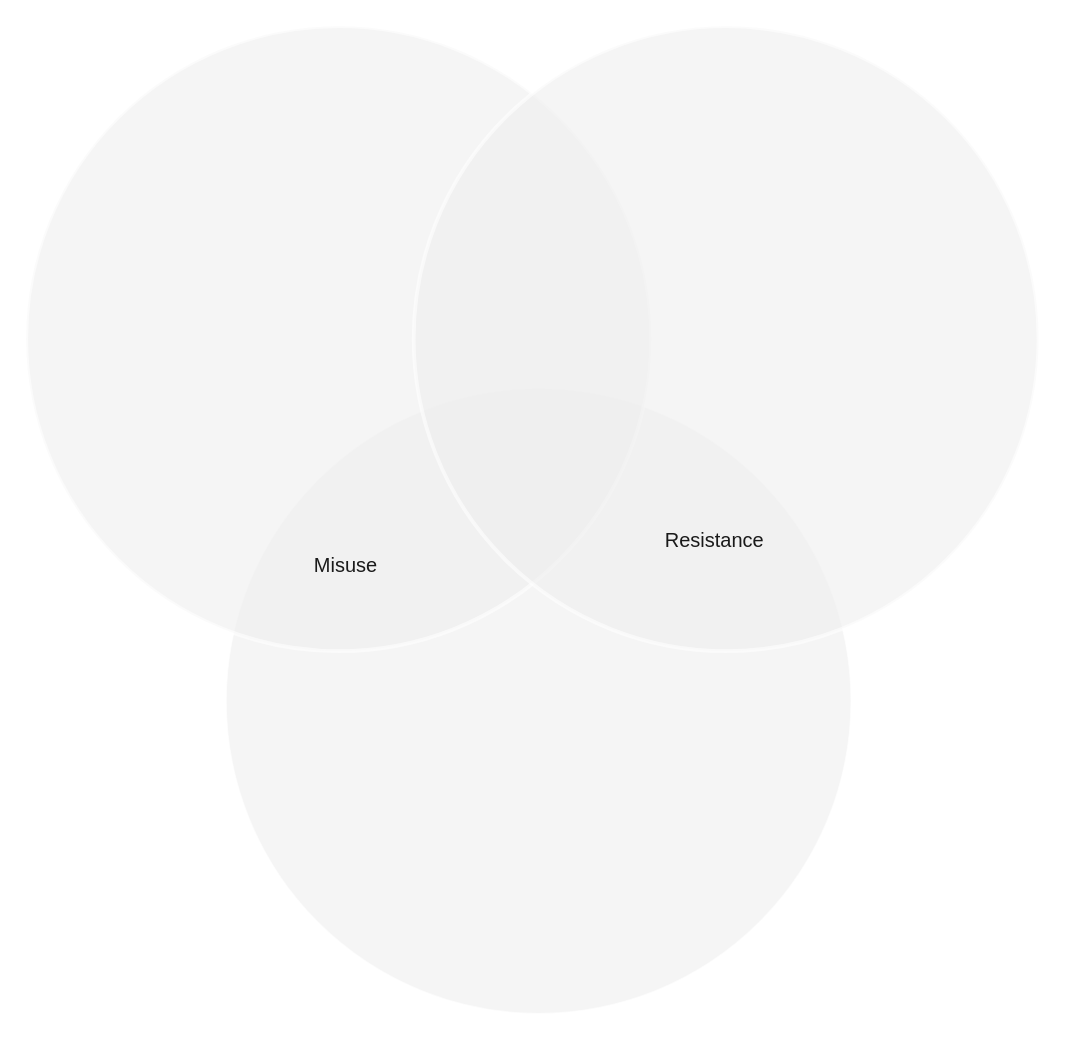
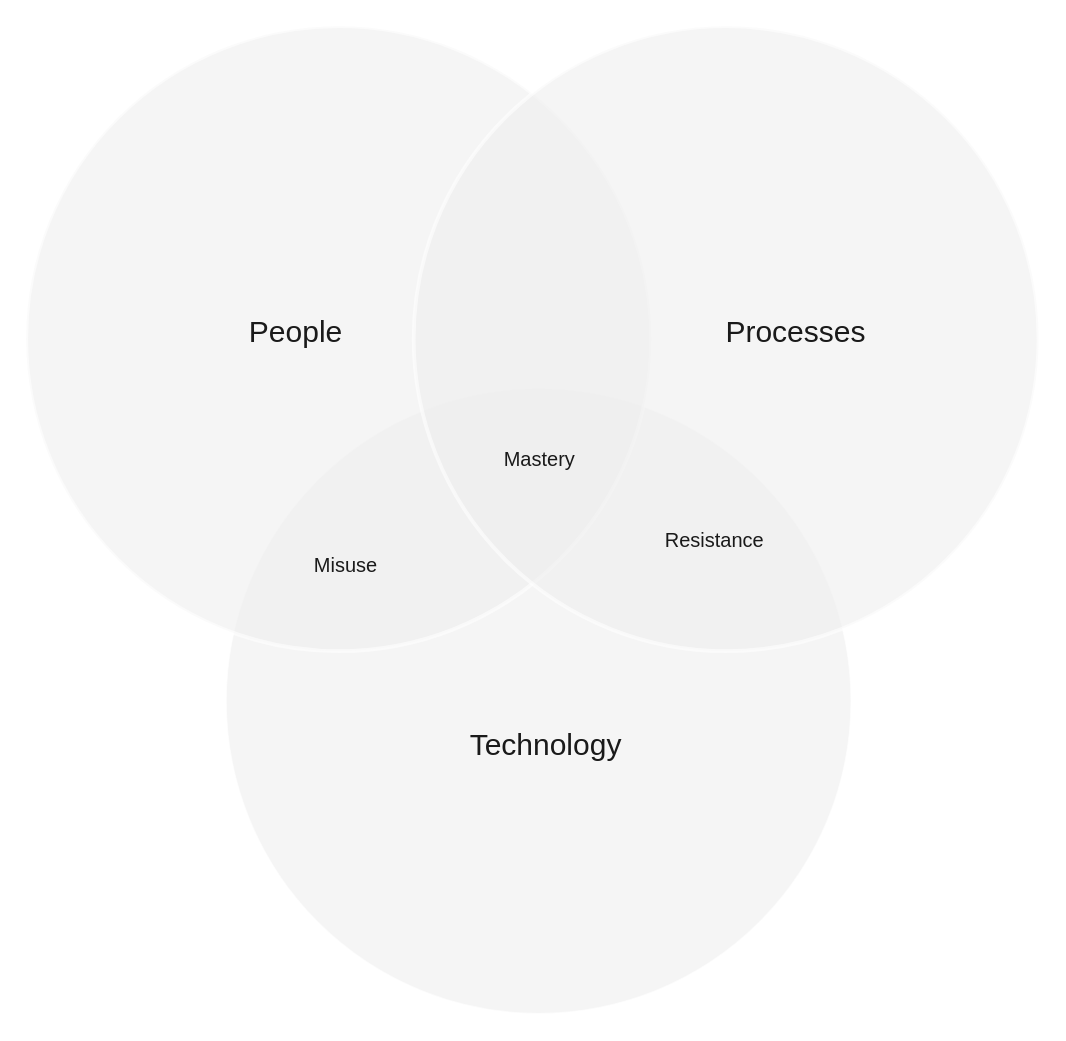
node "People": added
node "Processes": added
node "Mastery": added
node "Technology": added
